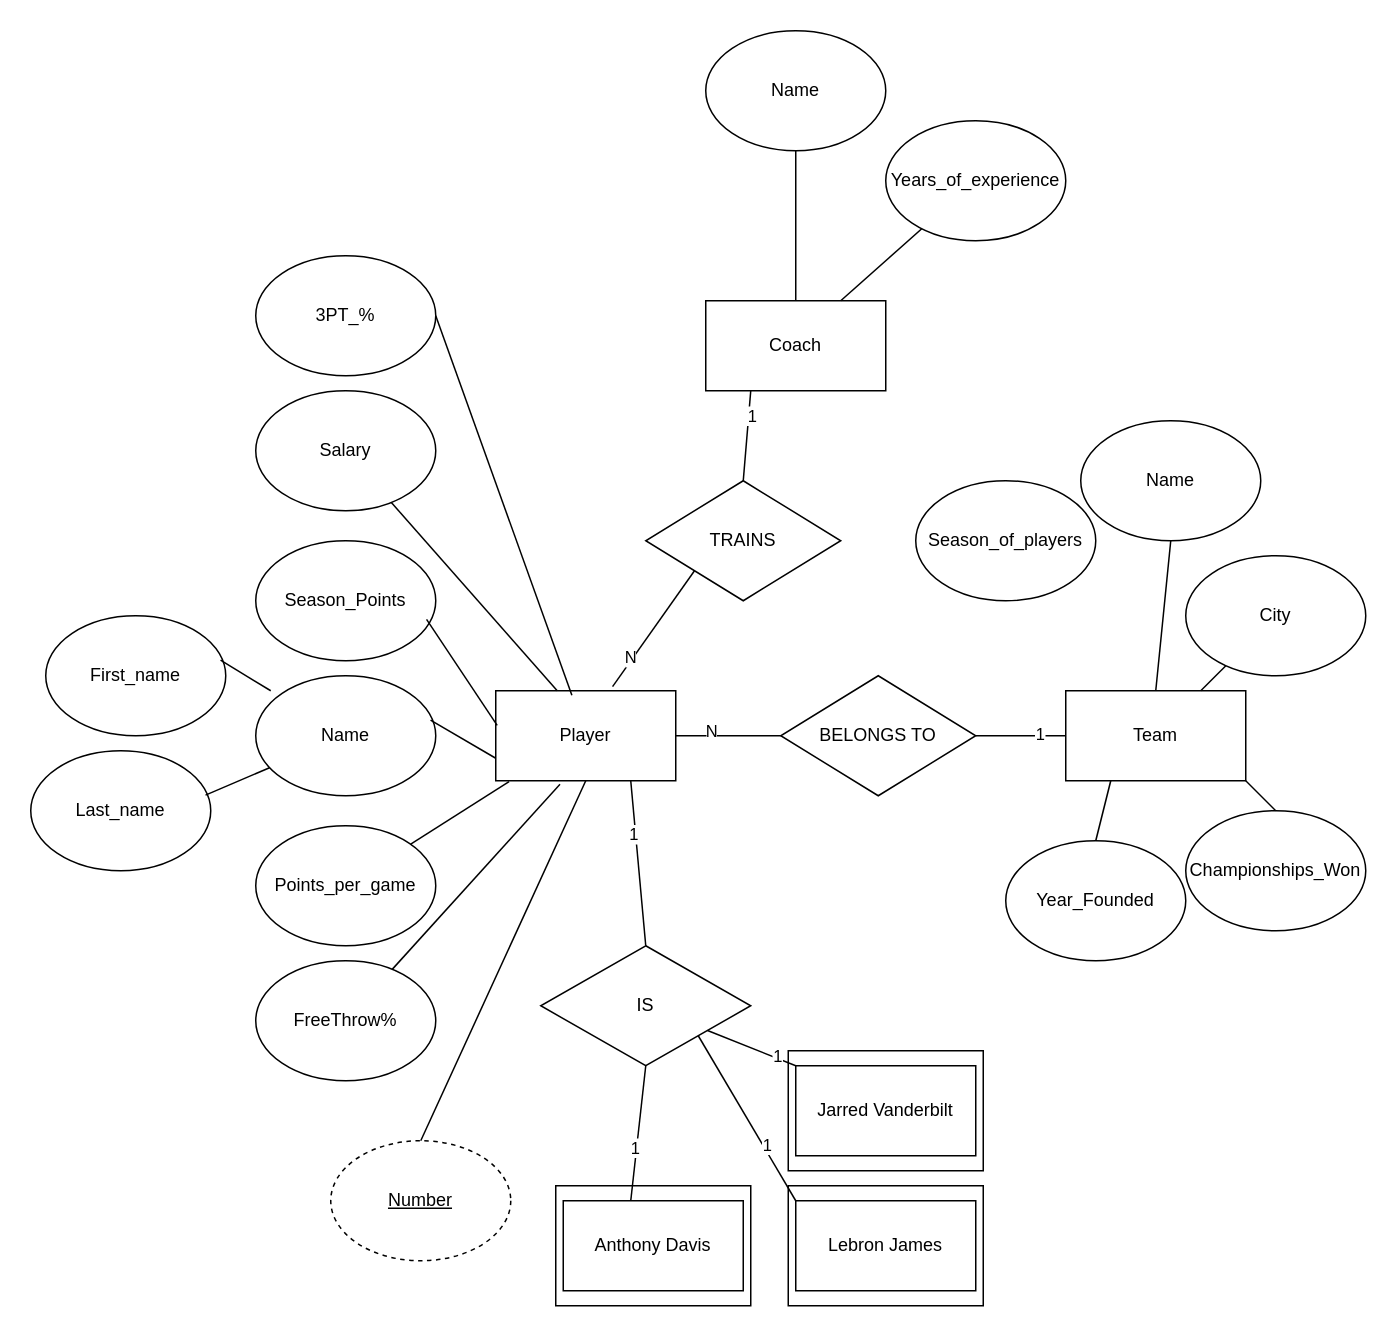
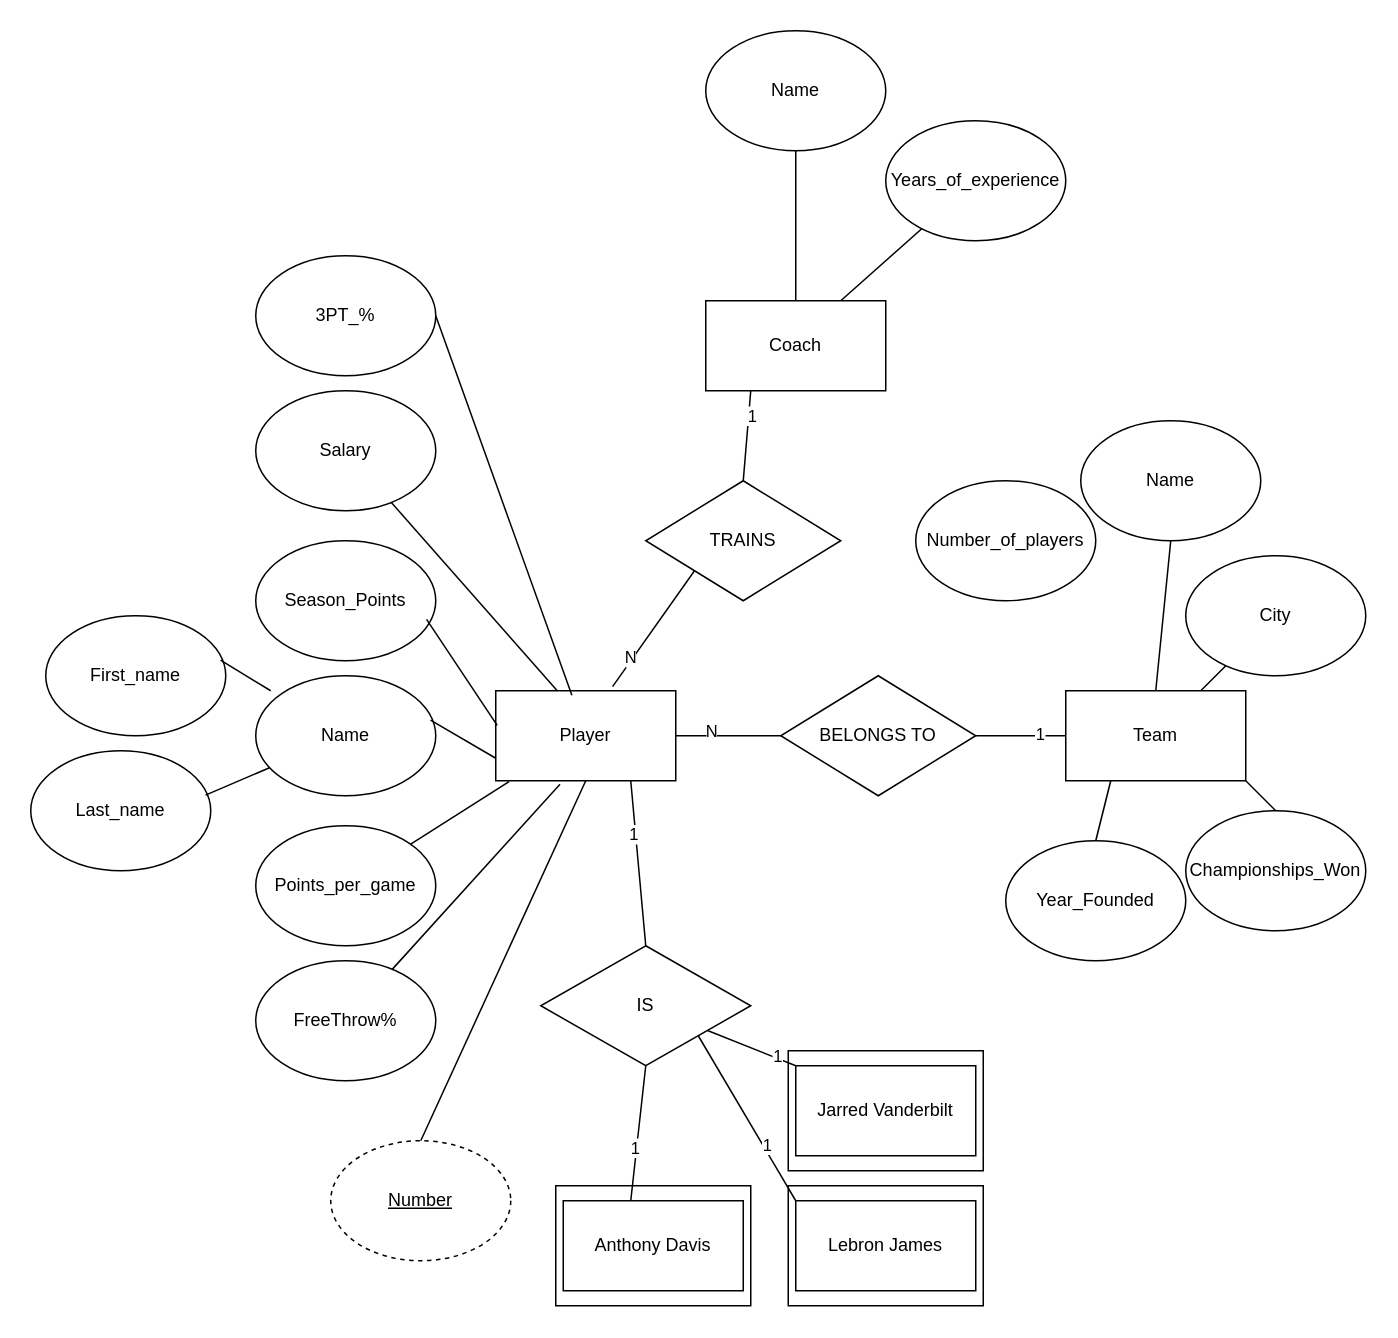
node "Season_of_players": label "Season_of_players" -> "Number_of_players"
